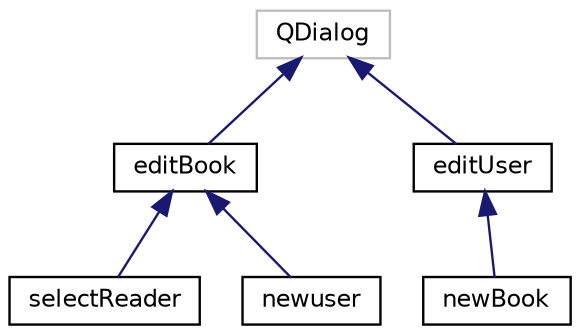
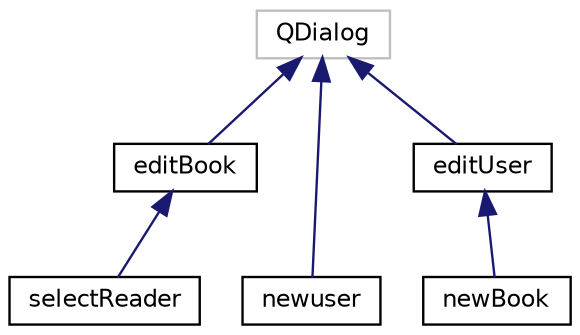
edge "newuser" -> "editBook": now "newuser" -> "QDialog"
